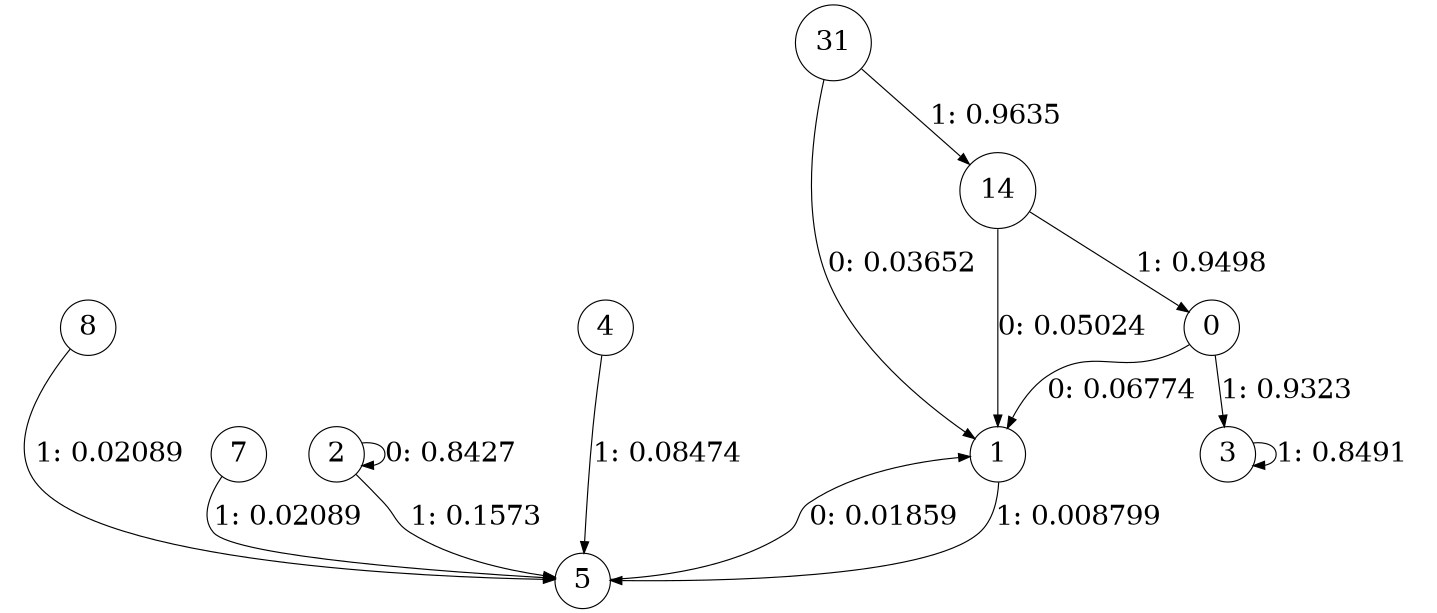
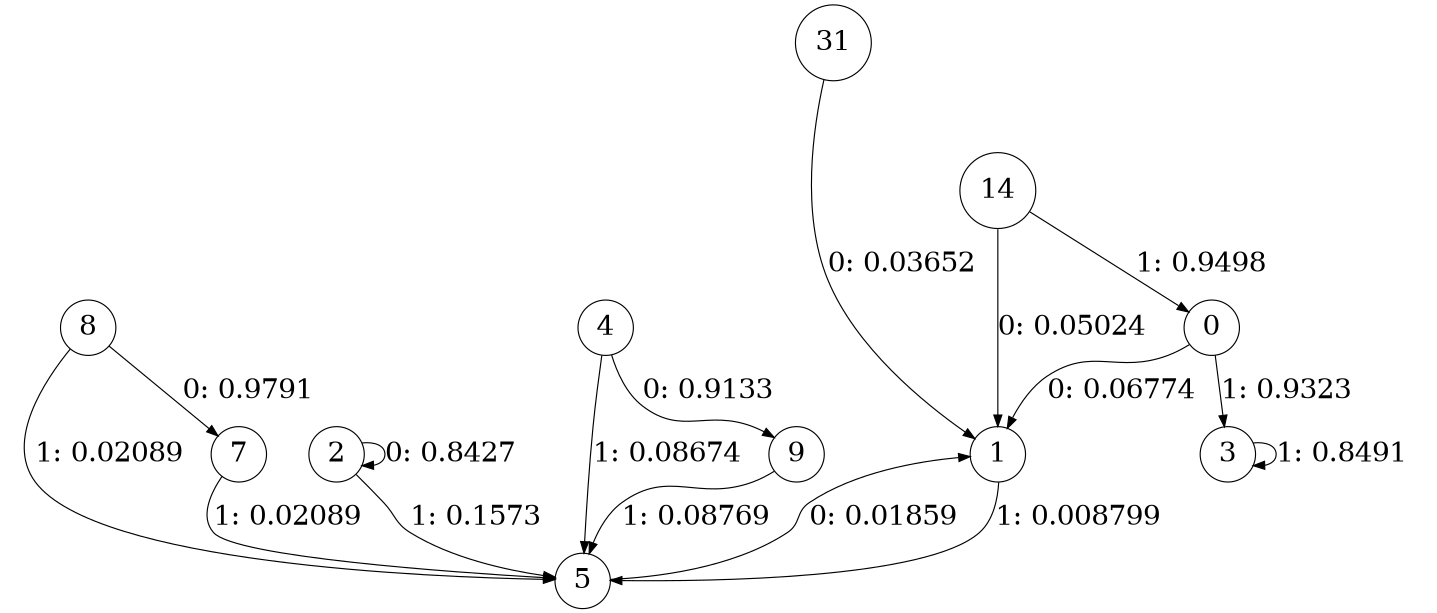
edge "31" -> "14": removed, label "1: 0.9635"
edge "8" -> "7": added, label "0: 0.9791"
edge "4" -> "5": label "1: 0.08474  " -> "1: 0.08674  "
node "9": added
